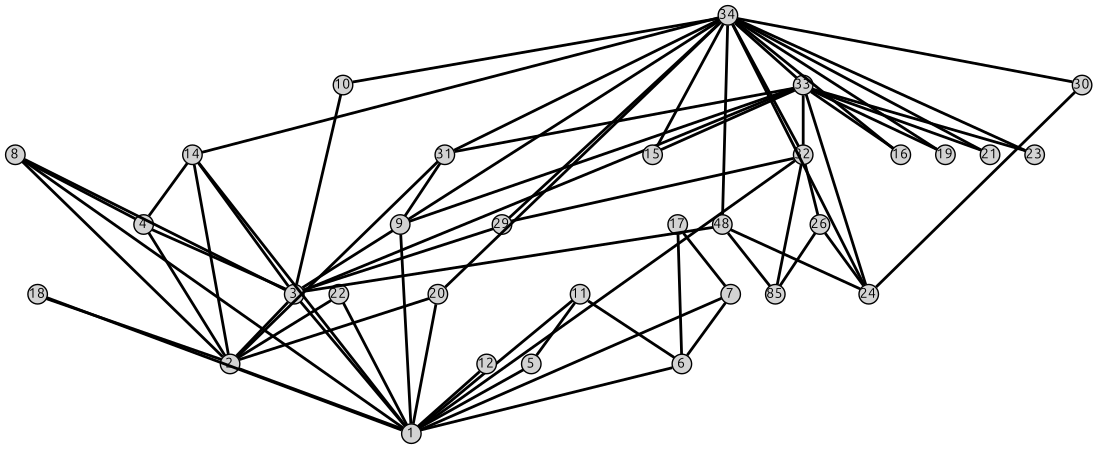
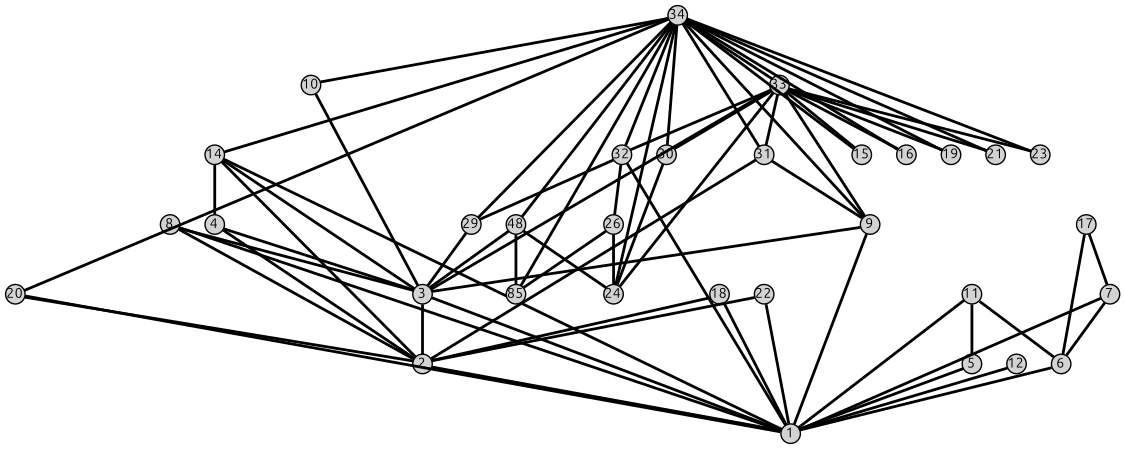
edge "33" -- "30": added
edge "8" -- "4": removed
edge "32" -- "85": now "34" -- "85"
